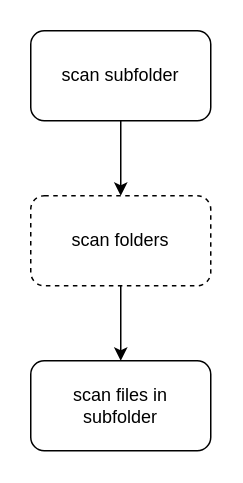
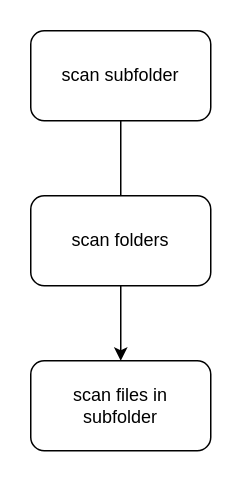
edge "scan subfolder" -> "scan folders": arrowhead classic -> none
node "scan folders": style dashed -> solid
